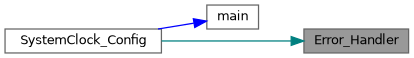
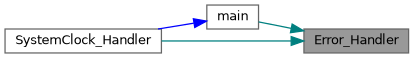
edge "main" -> "Error_Handler": added
node "SystemClock_Config": label "SystemClock_Config" -> "SystemClock_Handler"
